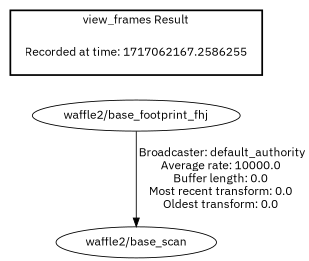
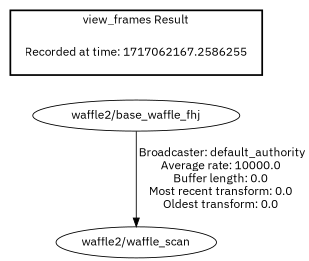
node "waffle2/base_footprint_fhj": label "waffle2/base_footprint_fhj" -> "waffle2/base_waffle_fhj"
node "waffle2/base_scan": label "waffle2/base_scan" -> "waffle2/waffle_scan"
